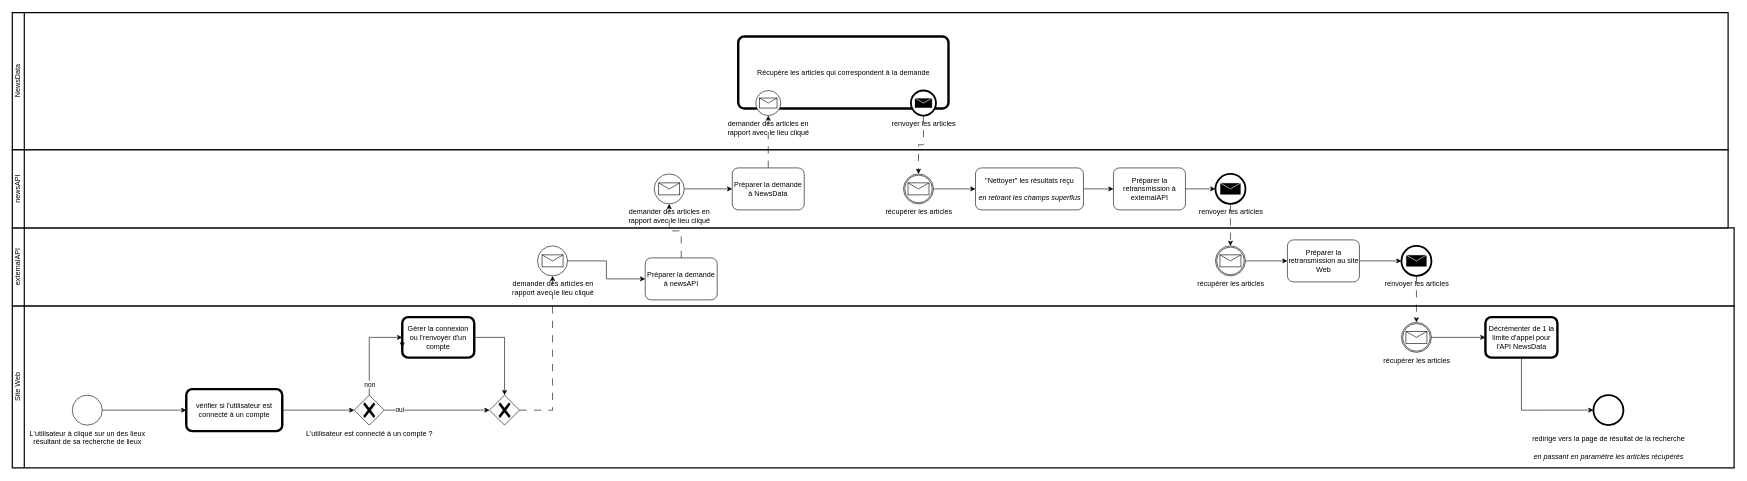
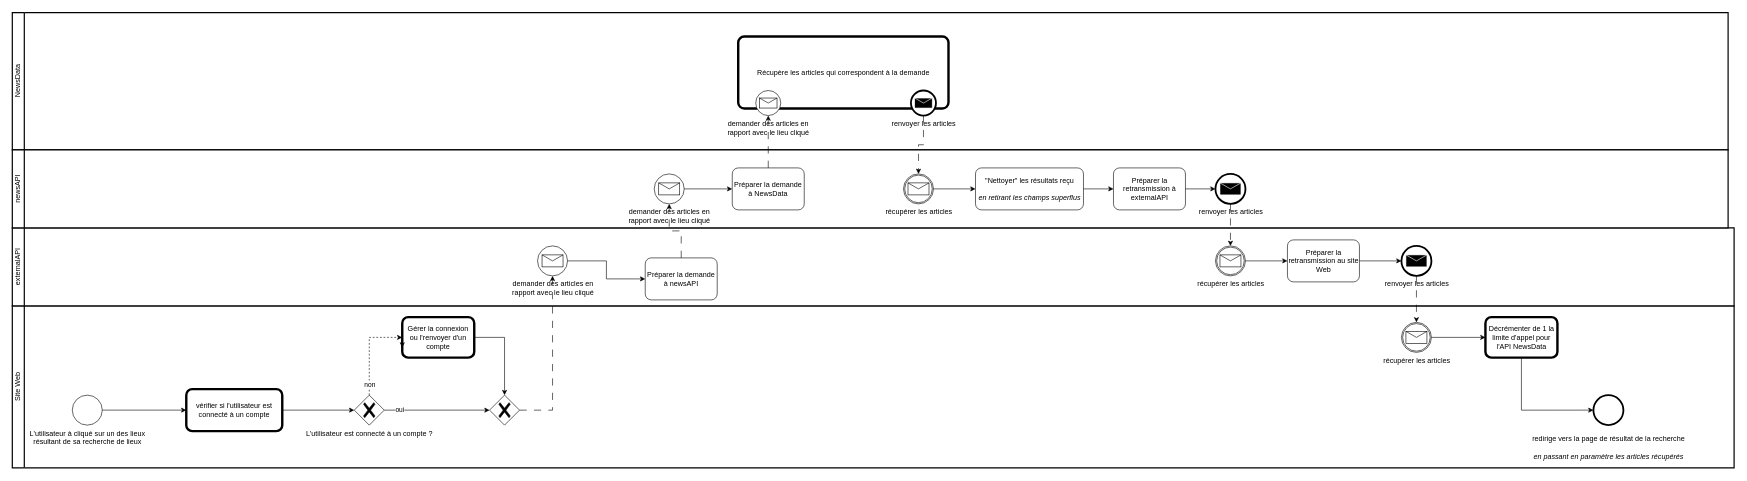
edge "L'utilisateur est connecté à un compte ?" -> "Gérer la connexion ou l'renvoyer d'un compte": style solid -> dashed
